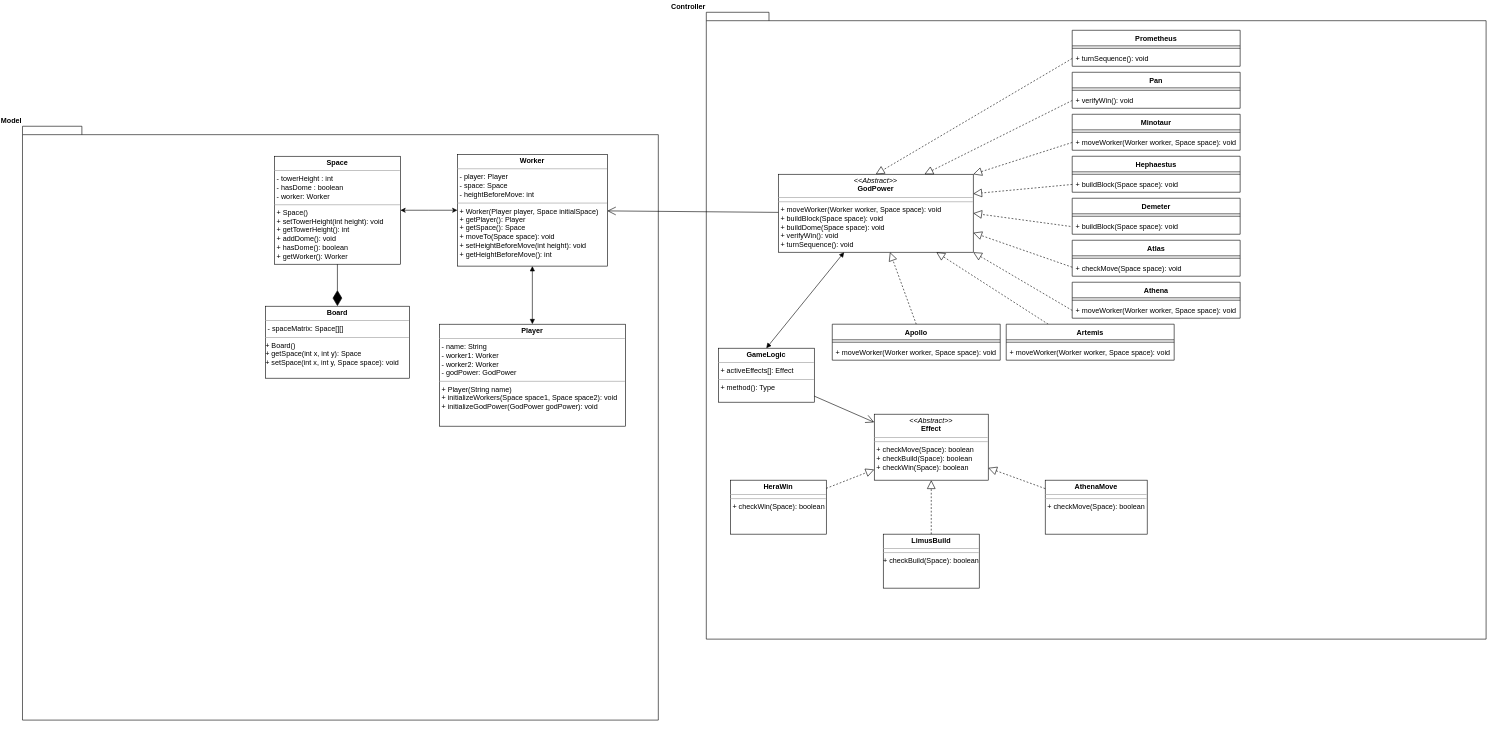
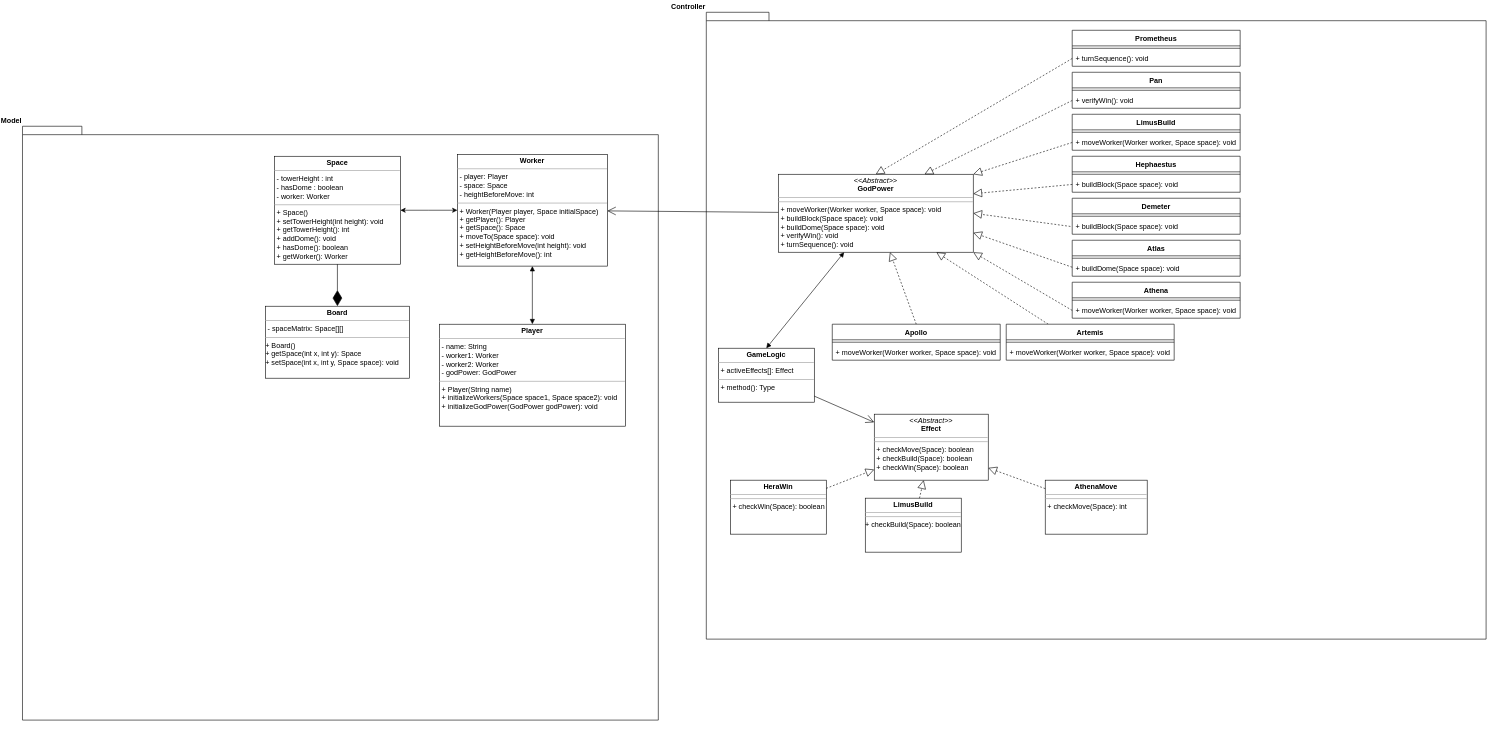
node "Minotaur": label "Minotaur" -> "LimusBuild"
node "+ checkMove(Space space): void": label "+ checkMove(Space space): void" -> "+ buildDome(Space space): void"
node "AthenaMove + checkMove(Space): boolean": label "AthenaMove + checkMove(Space): boolean" -> "AthenaMove + checkMove(Space): int"
node "LimusBuild + checkBuild(Space): boolean": moved (932, 561) -> (914, 525)
